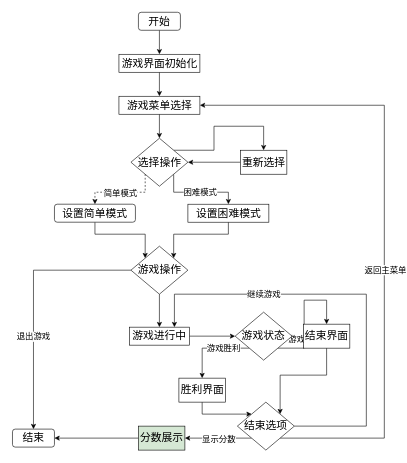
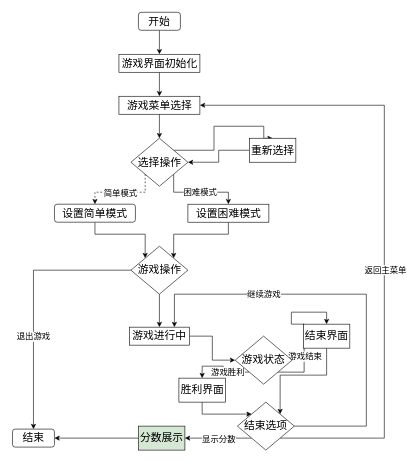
node "重新选择": moved (264, 162) -> (273, 150)
node "游戏状态": moved (264, 336) -> (264, 360)
